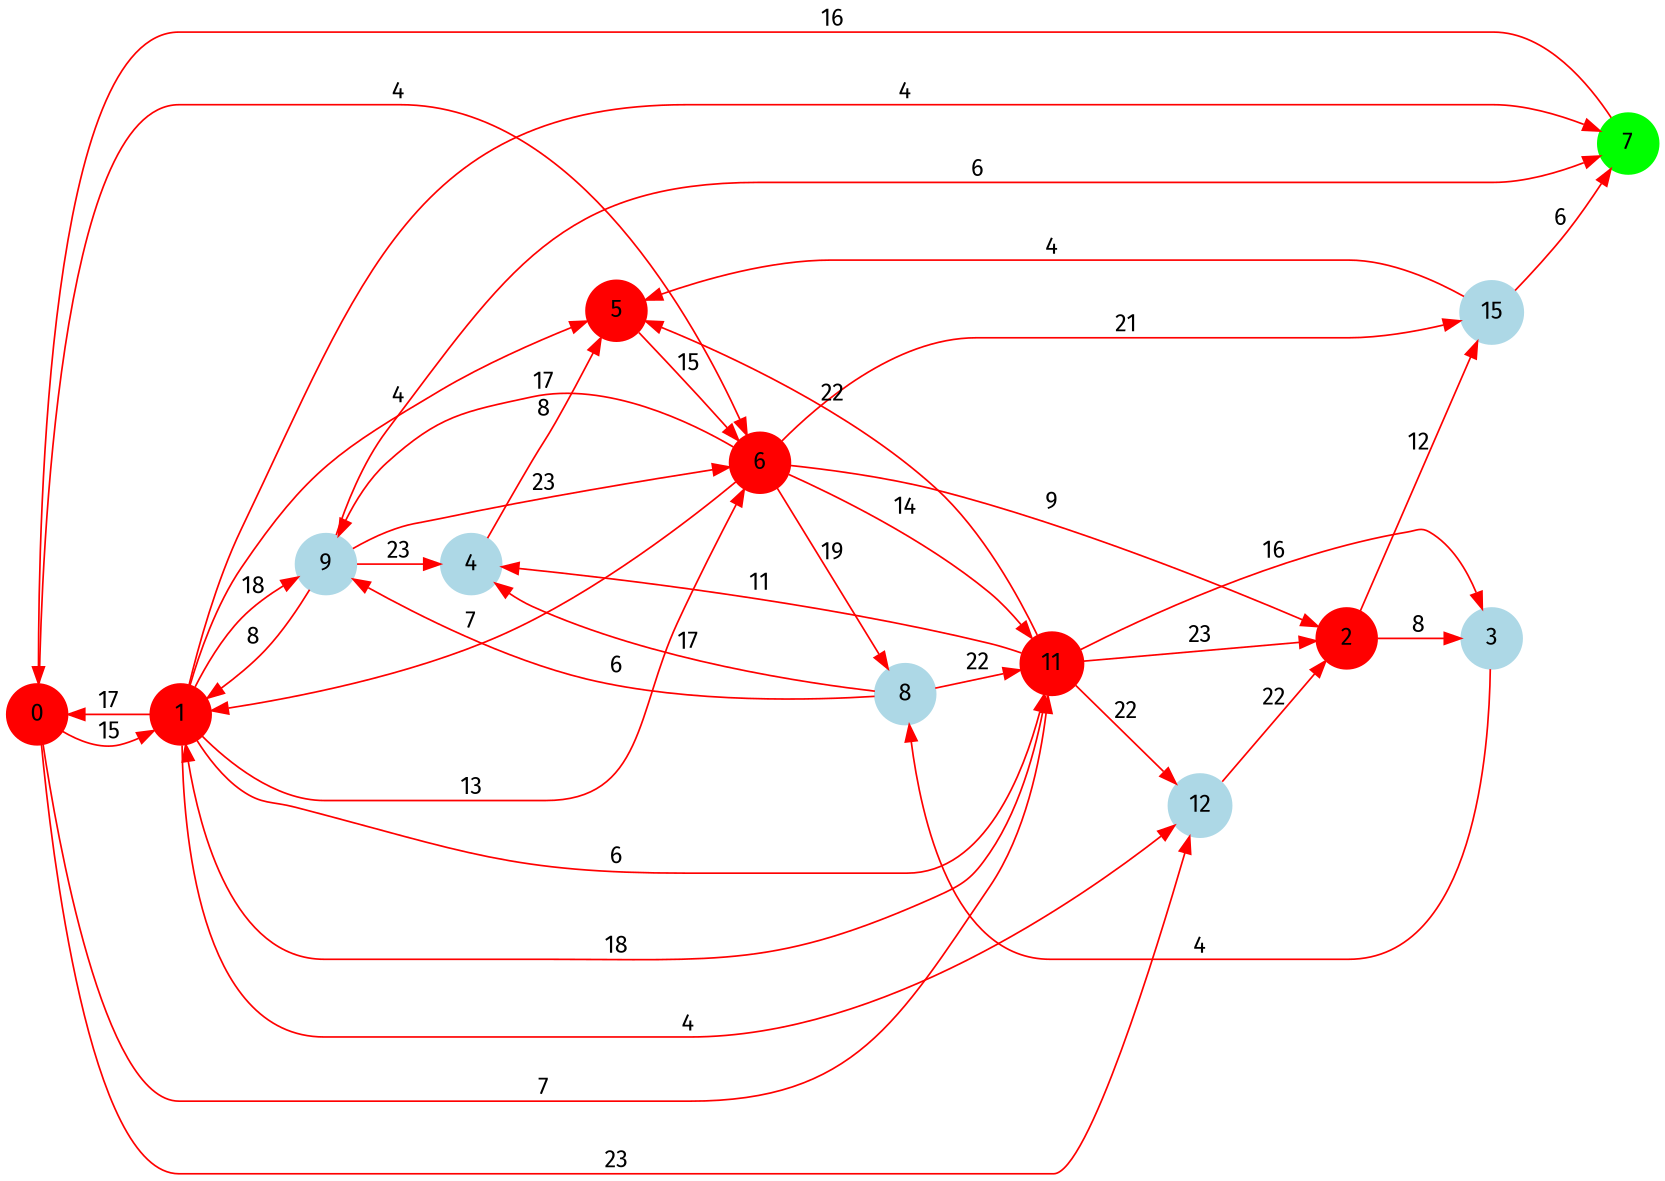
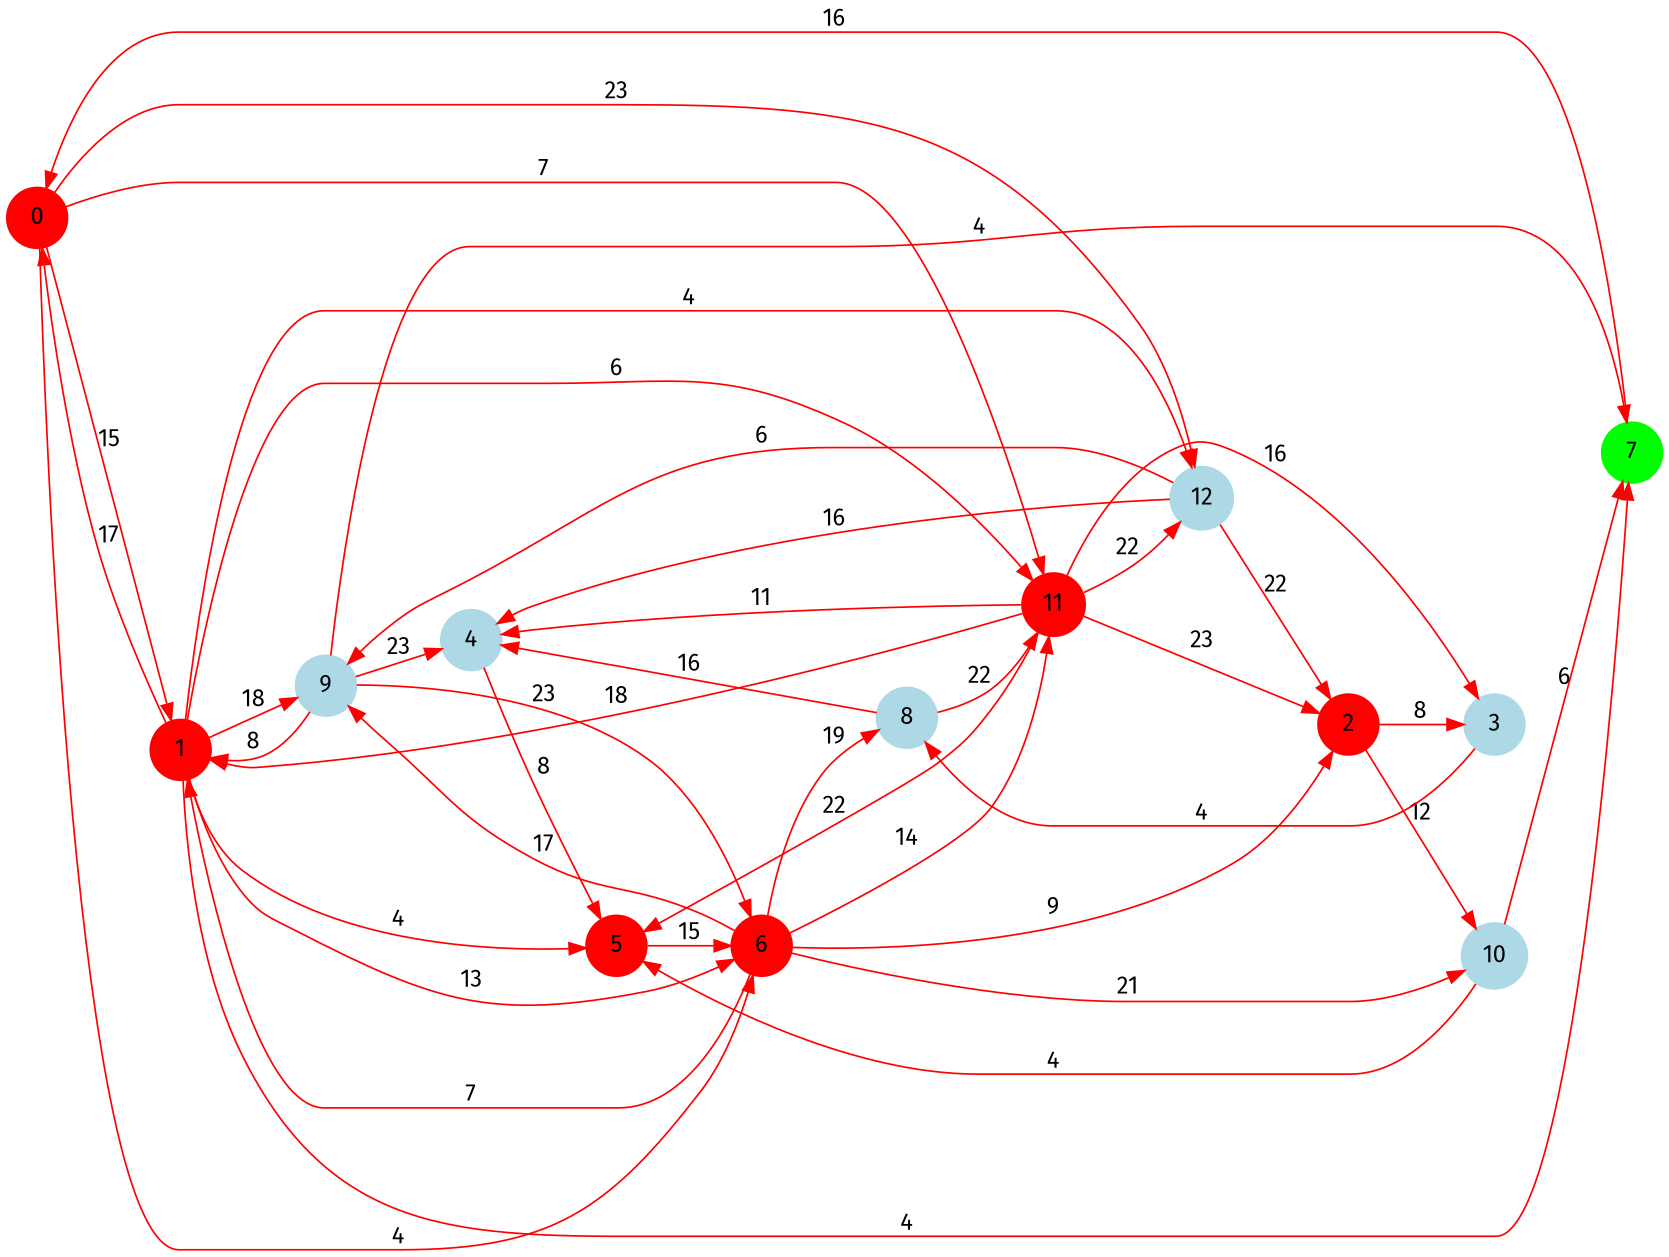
edge "9" -> "7": label "6" -> "4"
node "15": label "15" -> "10"
edge "12" -> "4": added, label "16"
edge "8" -> "4": label "17" -> "16"
edge "8" -> "9": now "12" -> "9"
